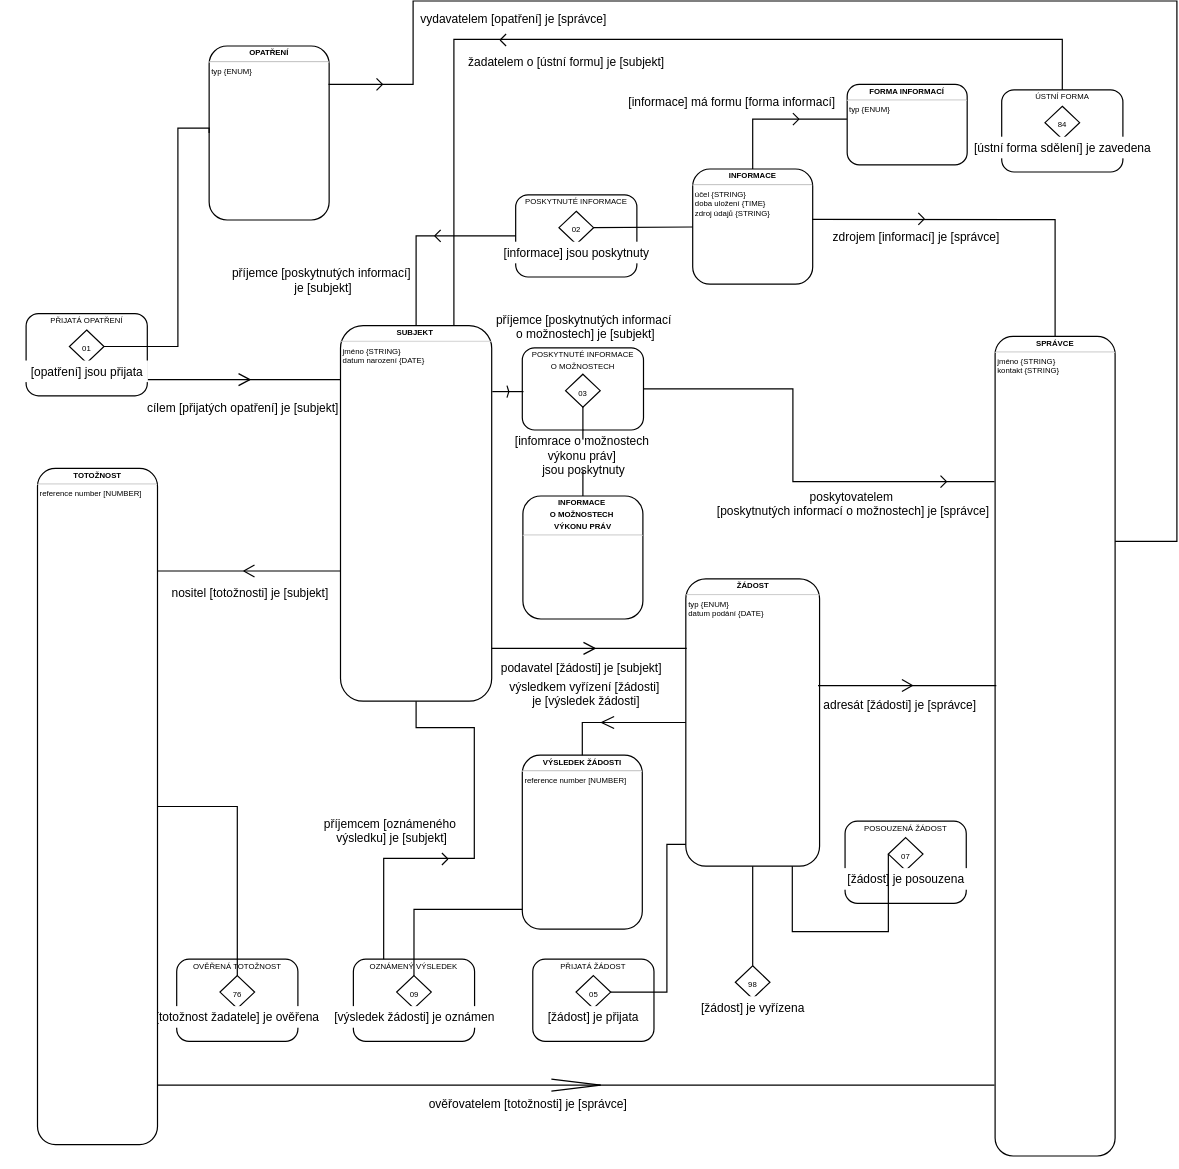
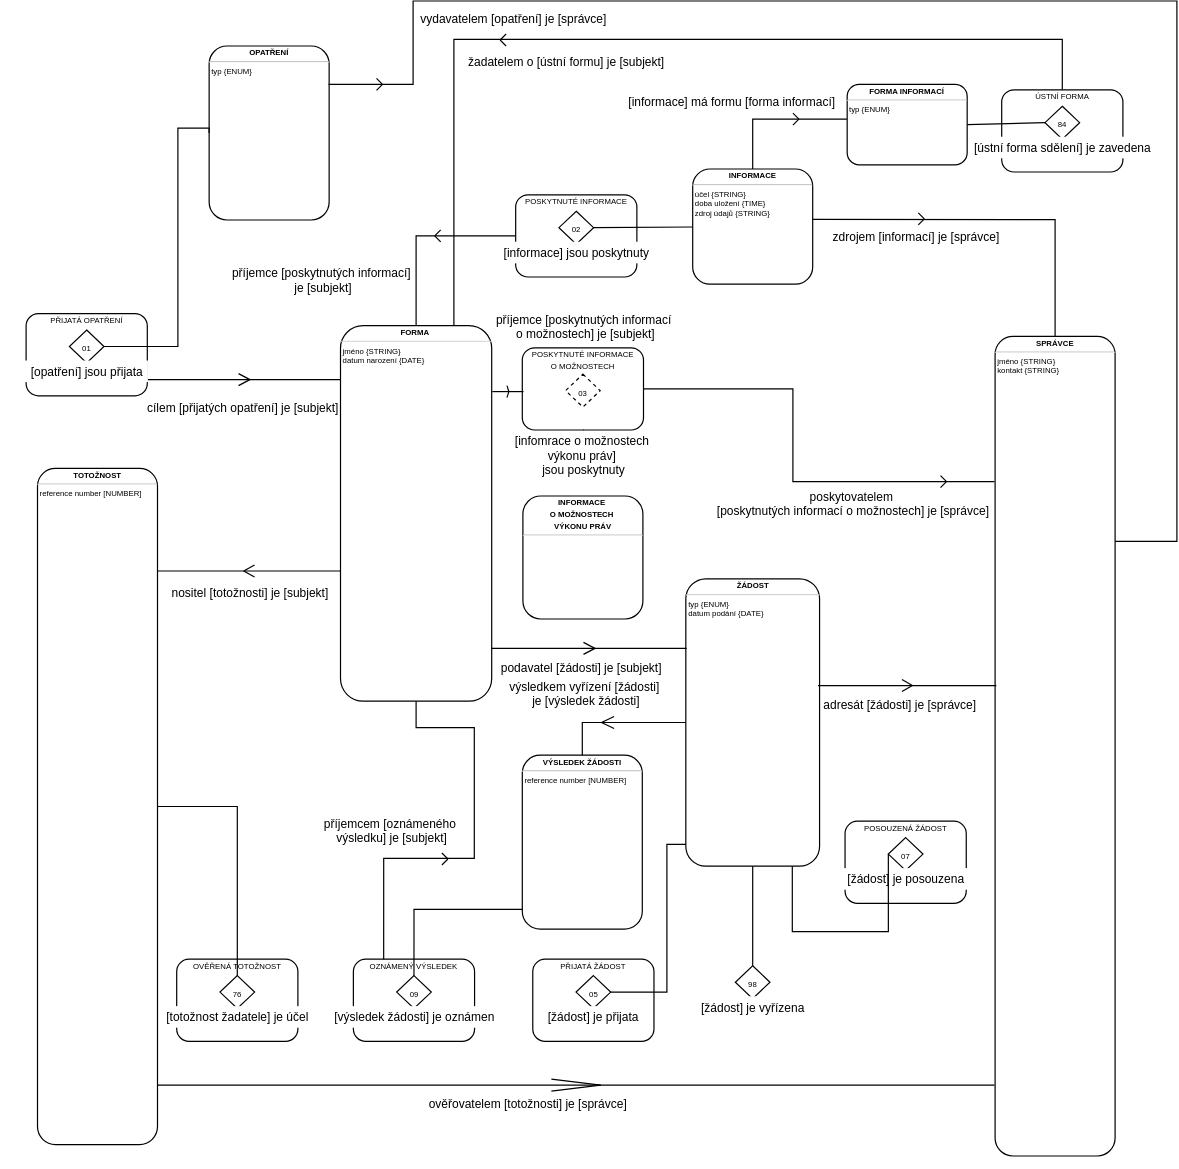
edge "84" -- "FORMA INFORMACÍ typ {ENUM}": added
node "SUBJEKT jméno {STRING} datum narození {DATE}": label "SUBJEKT jméno {STRING} datum narození {DATE}" -> "FORMA jméno {STRING} datum narození {DATE}"
node "03": style solid -> dashed
edge "03" -- "INFORMACE O MOŽNOSTECH VÝKONU PRÁV": removed
node "[totožnost žadatele] je ověřena": label "[totožnost žadatele] je ověřena" -> "[totožnost žadatele] je účel"
